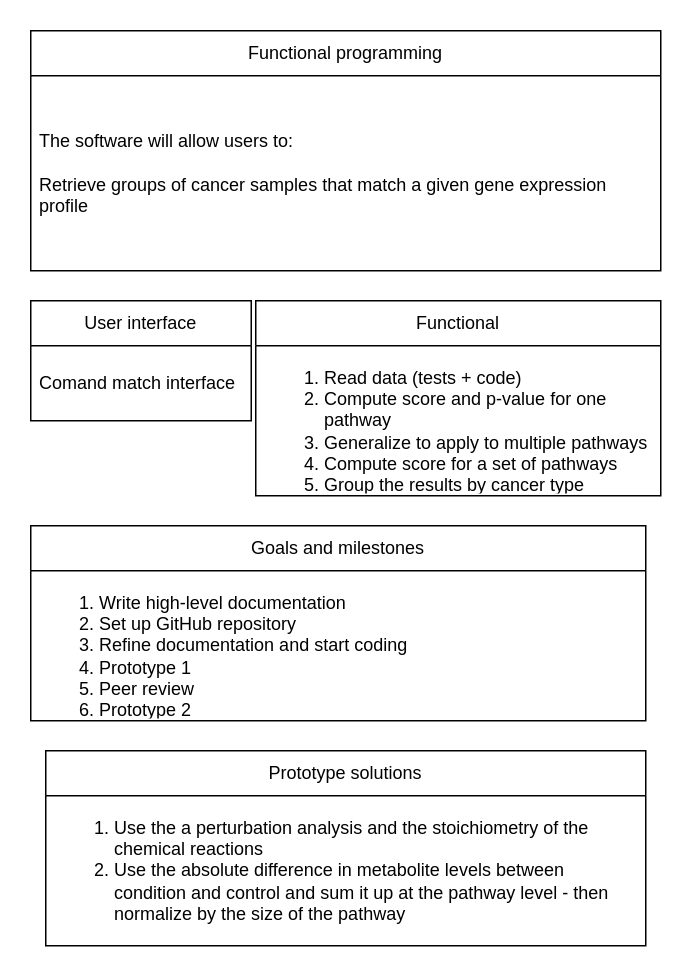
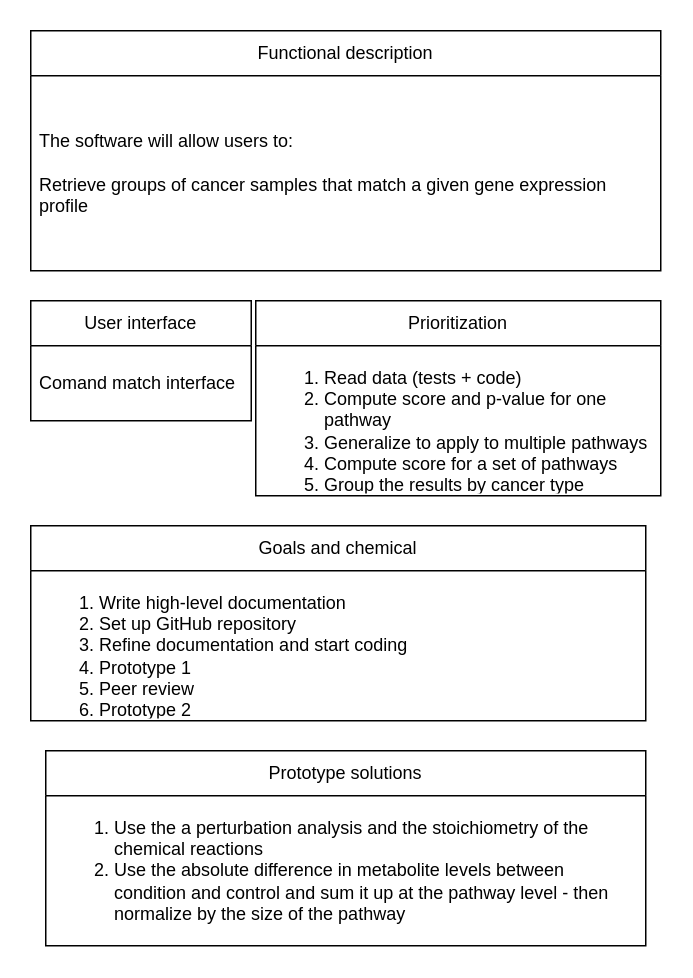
node "Functional programming": label "Functional programming" -> "Functional description"
node "Functional": label "Functional" -> "Prioritization"
node "Goals and milestones": label "Goals and milestones" -> "Goals and chemical"
